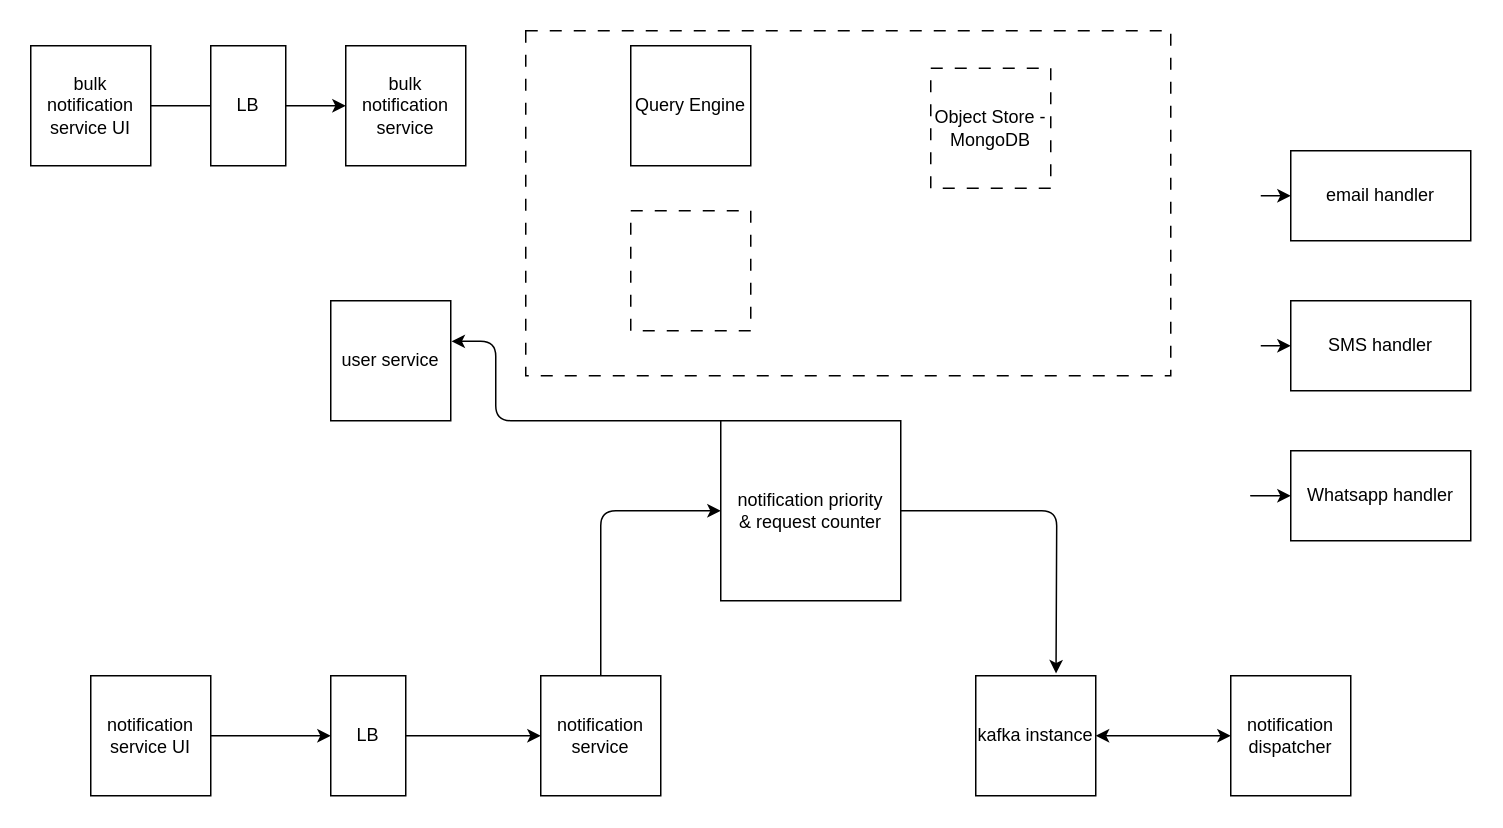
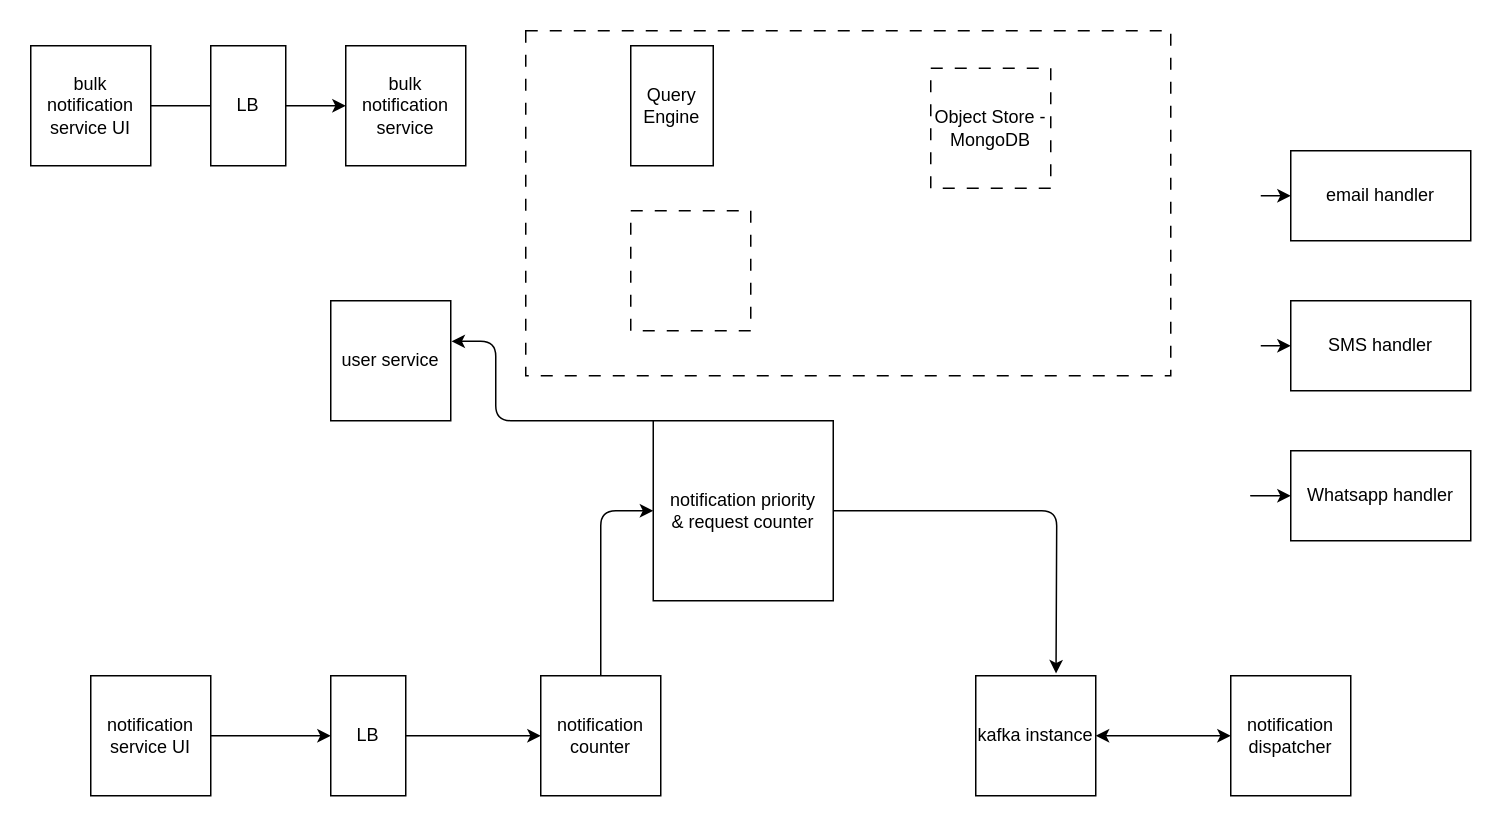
node "Query Engine": size 120x120 -> 83x120
node "notification priority & request counter": moved (811, 511) -> (743, 511)
node "notification service": label "notification service" -> "notification counter"
